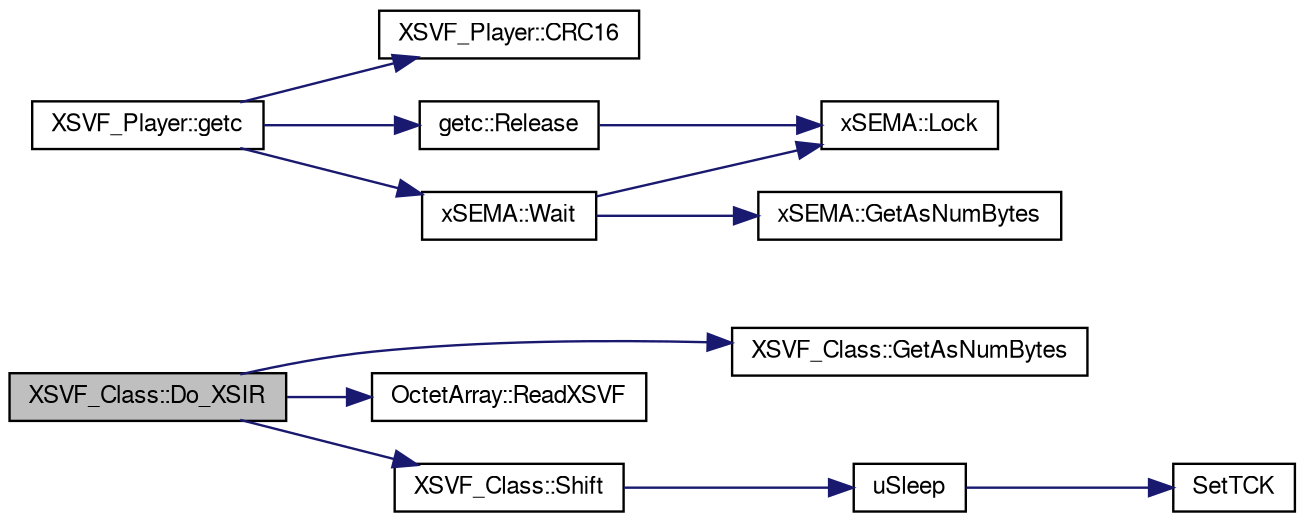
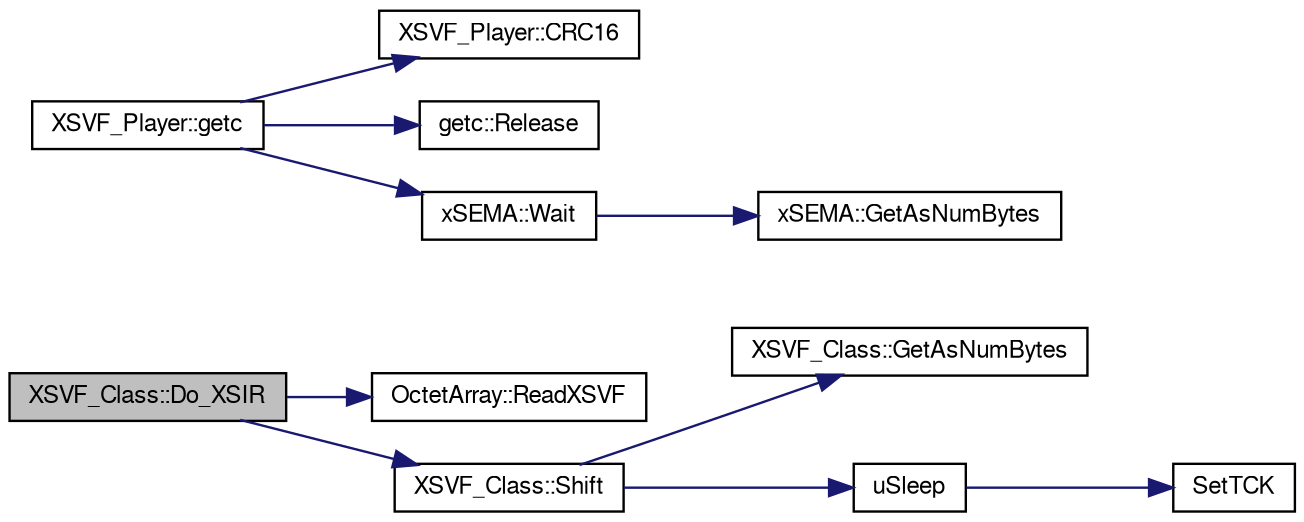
node "xSEMA::Lock": removed
edge "XSVF_Class::Do_XSIR" -> "XSVF_Class::GetAsNumBytes": now "XSVF_Class::Shift" -> "XSVF_Class::GetAsNumBytes"
